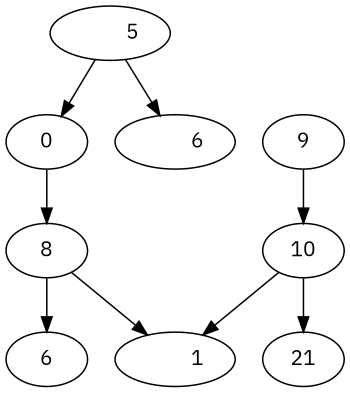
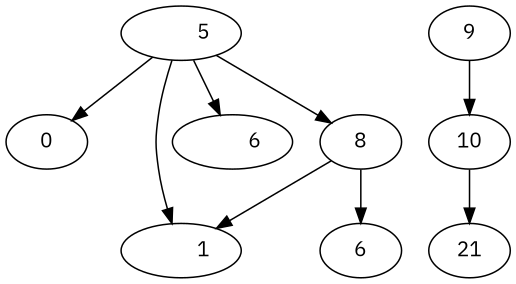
edge "0" -> "8": now "5" -> "8"
edge "10" -> "1": now "5" -> "1"
